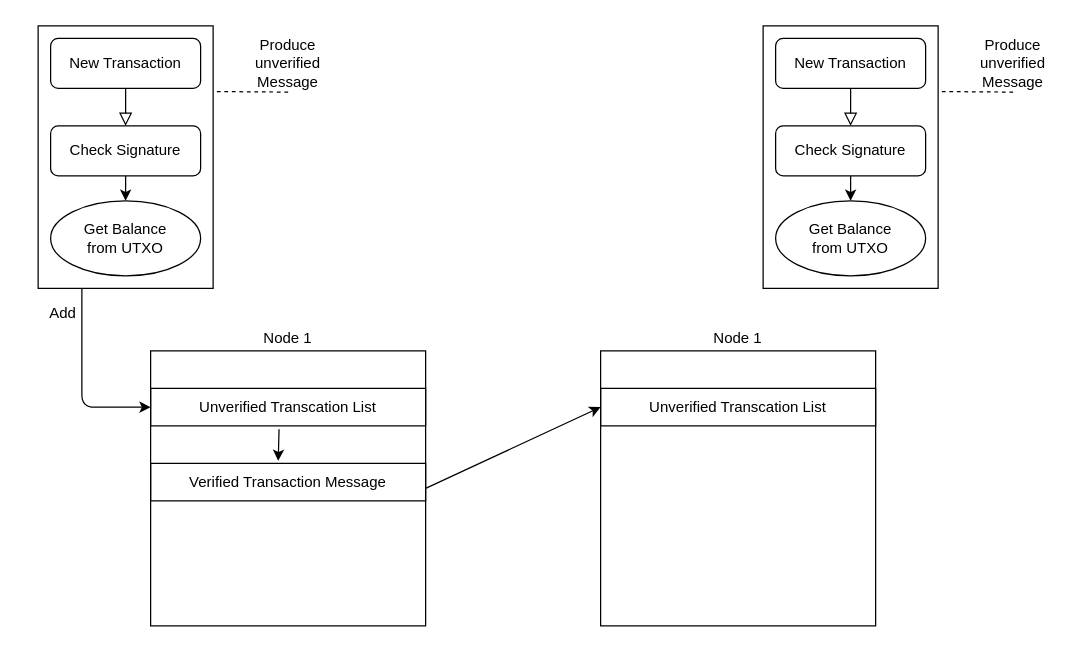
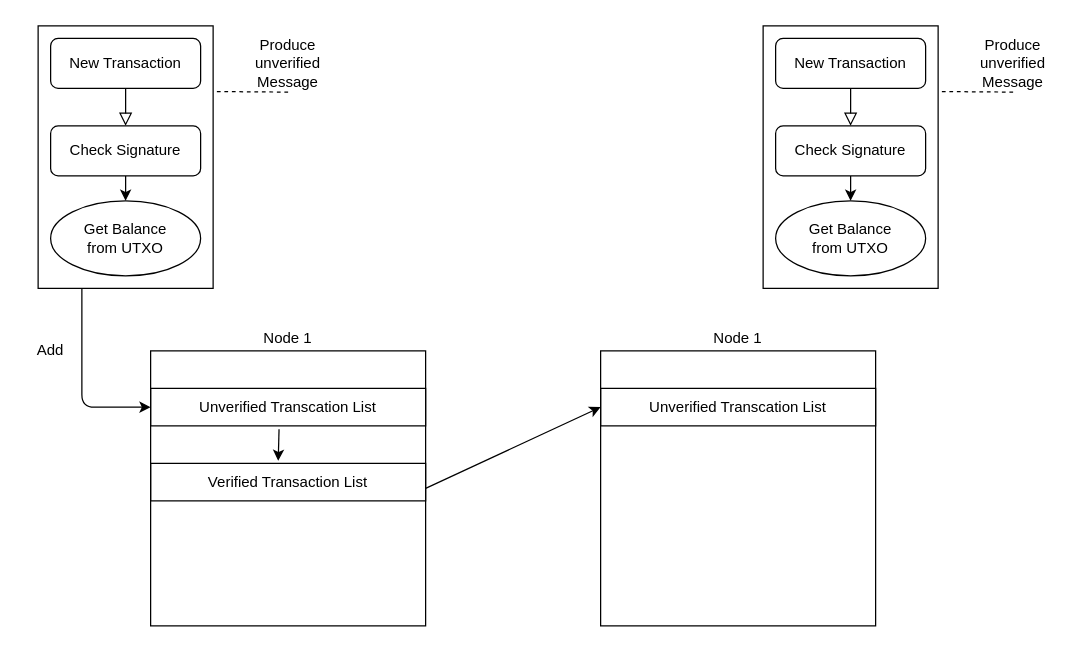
node "Add": moved (63, 313) -> (51, 351)
node "Verified Transaction Message": label "Verified Transaction Message" -> "Verified Transaction List"
